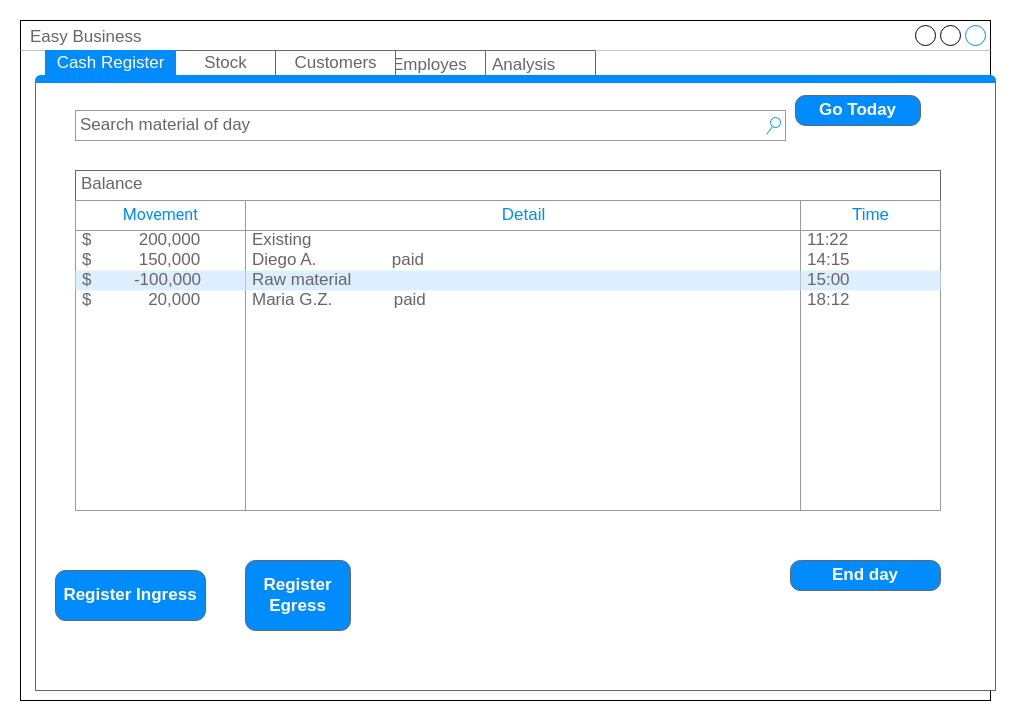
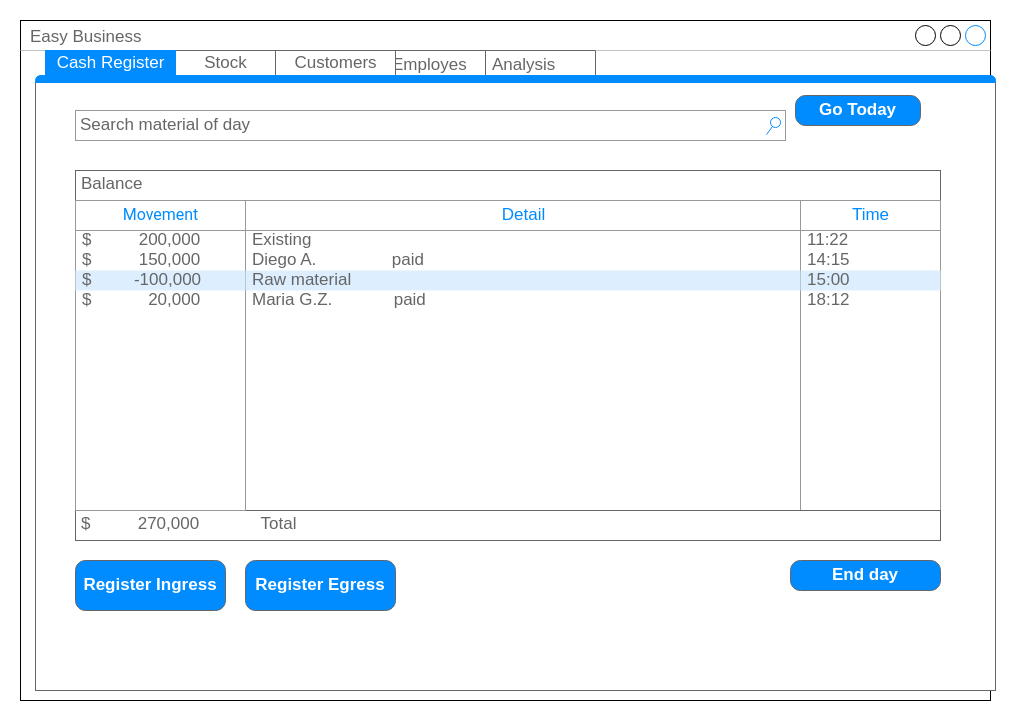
node "$ 270,000 Total": added
node "Register Ingress": moved (131, 596) -> (151, 586)
node "Register Egress": size 105x70 -> 150x50
